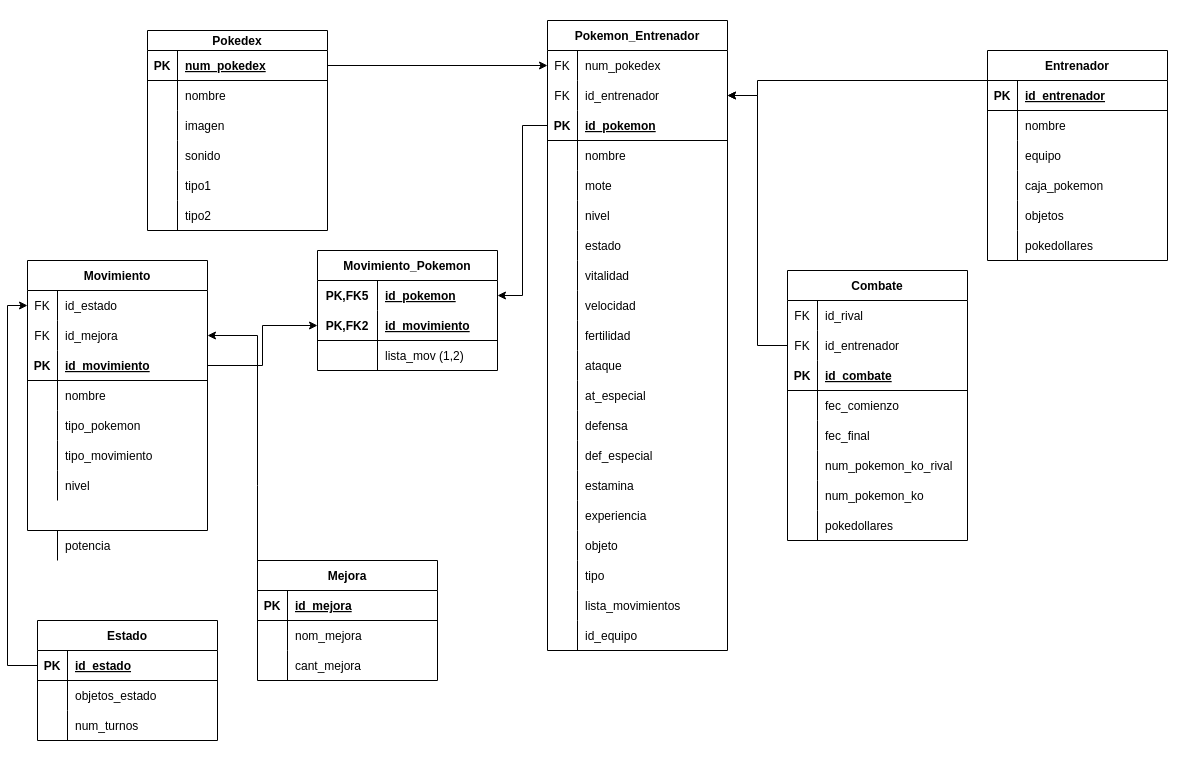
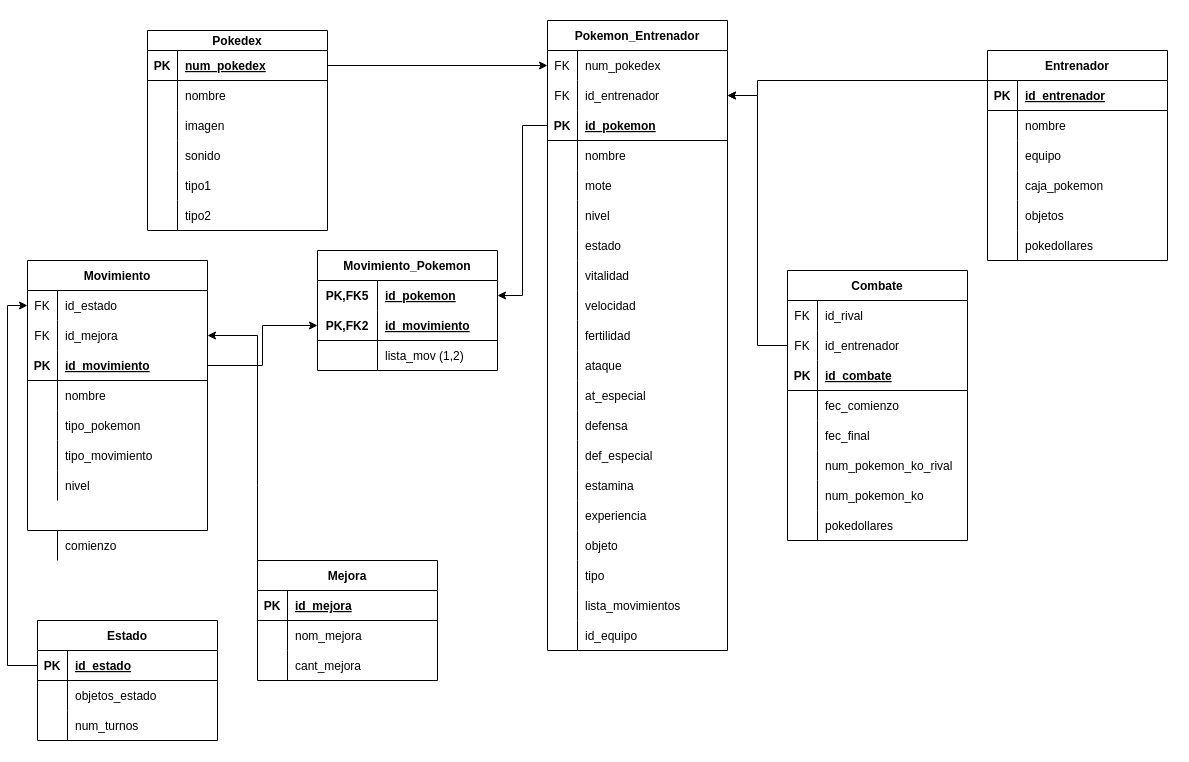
node "potencia": label "potencia" -> "comienzo"
